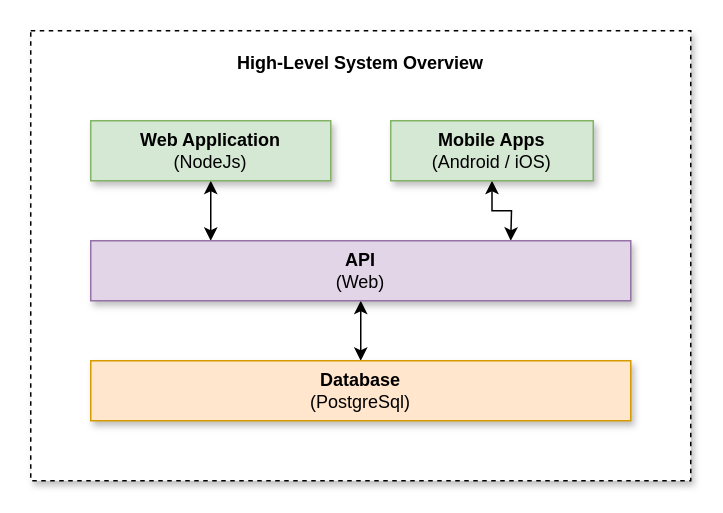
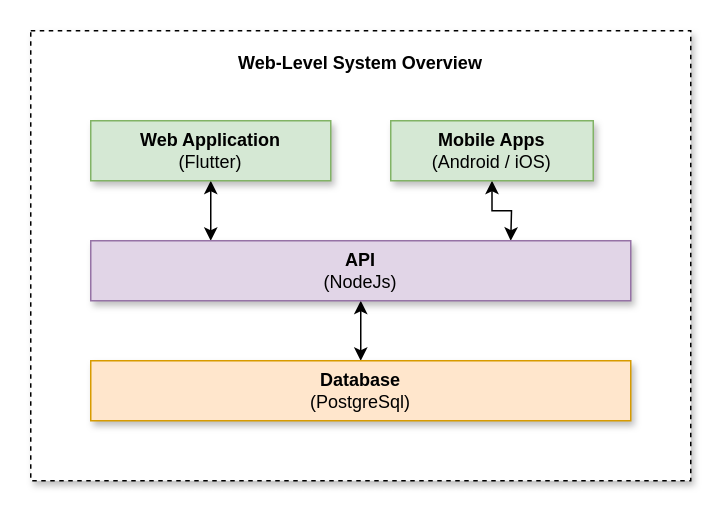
node "High-Level System Overview": label "High-Level System Overview" -> "Web-Level System Overview"
node "Web Application (NodeJs)": label "Web Application (NodeJs)" -> "Web Application (Flutter)"
node "API (Web)": label "API (Web)" -> "API (NodeJs)"
